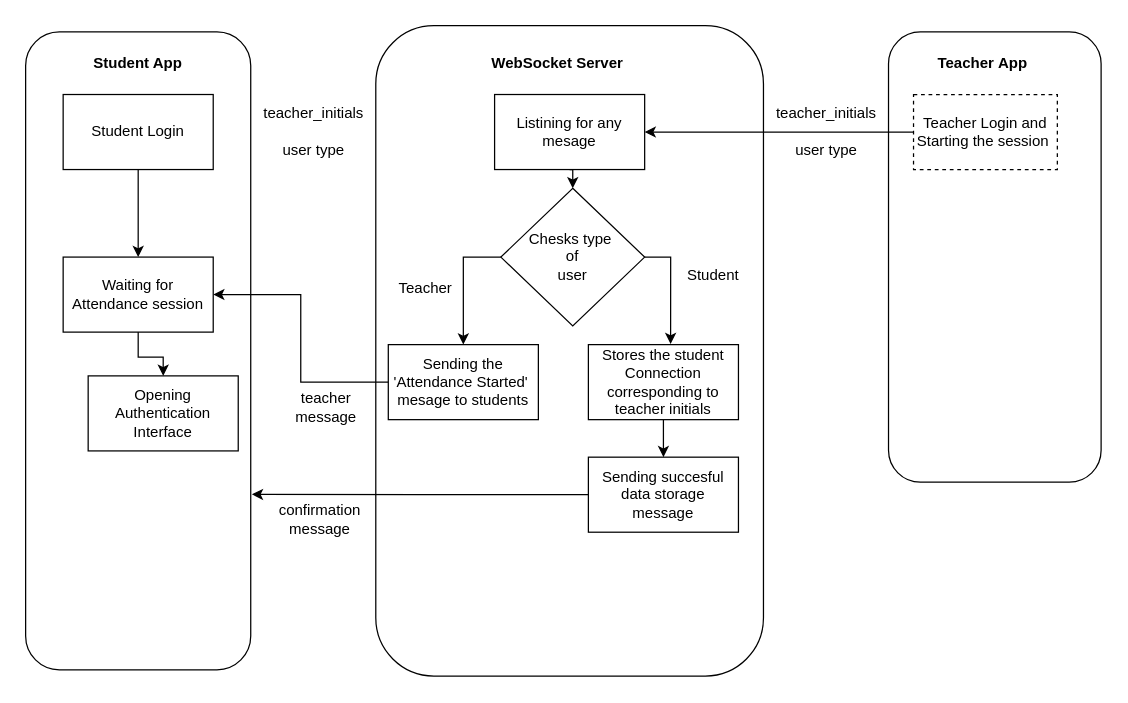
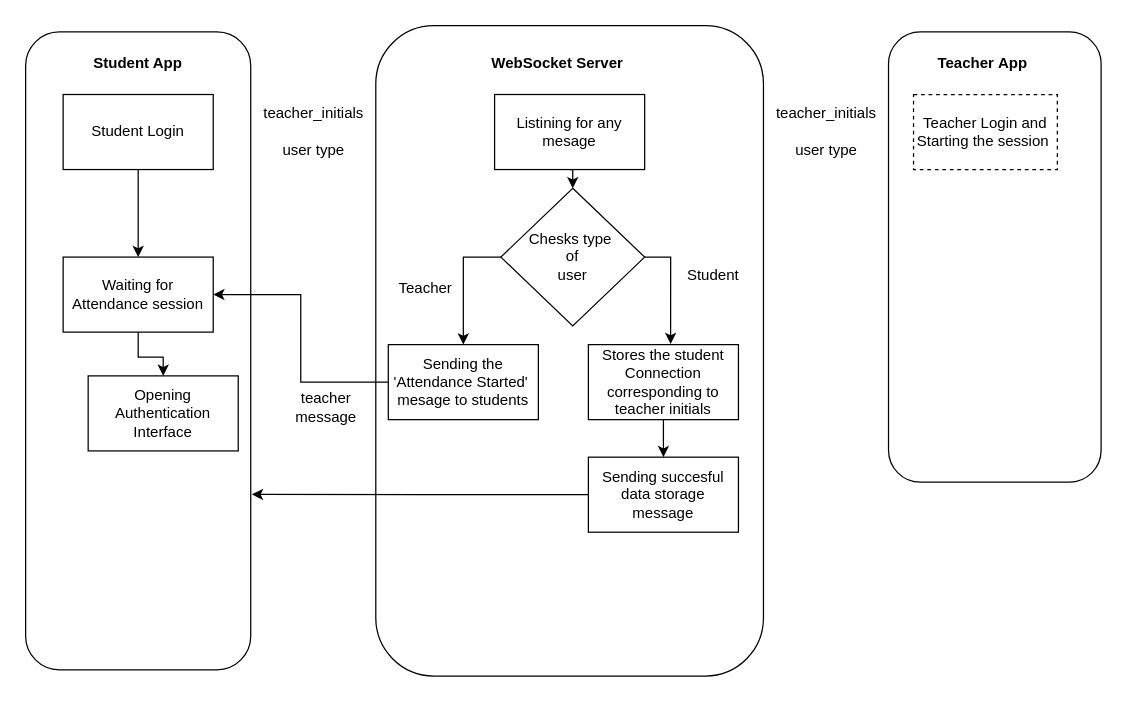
edge "Teacher Login and Starting the session" -> "Listining for any mesage": removed
node "confirmation message": removed
